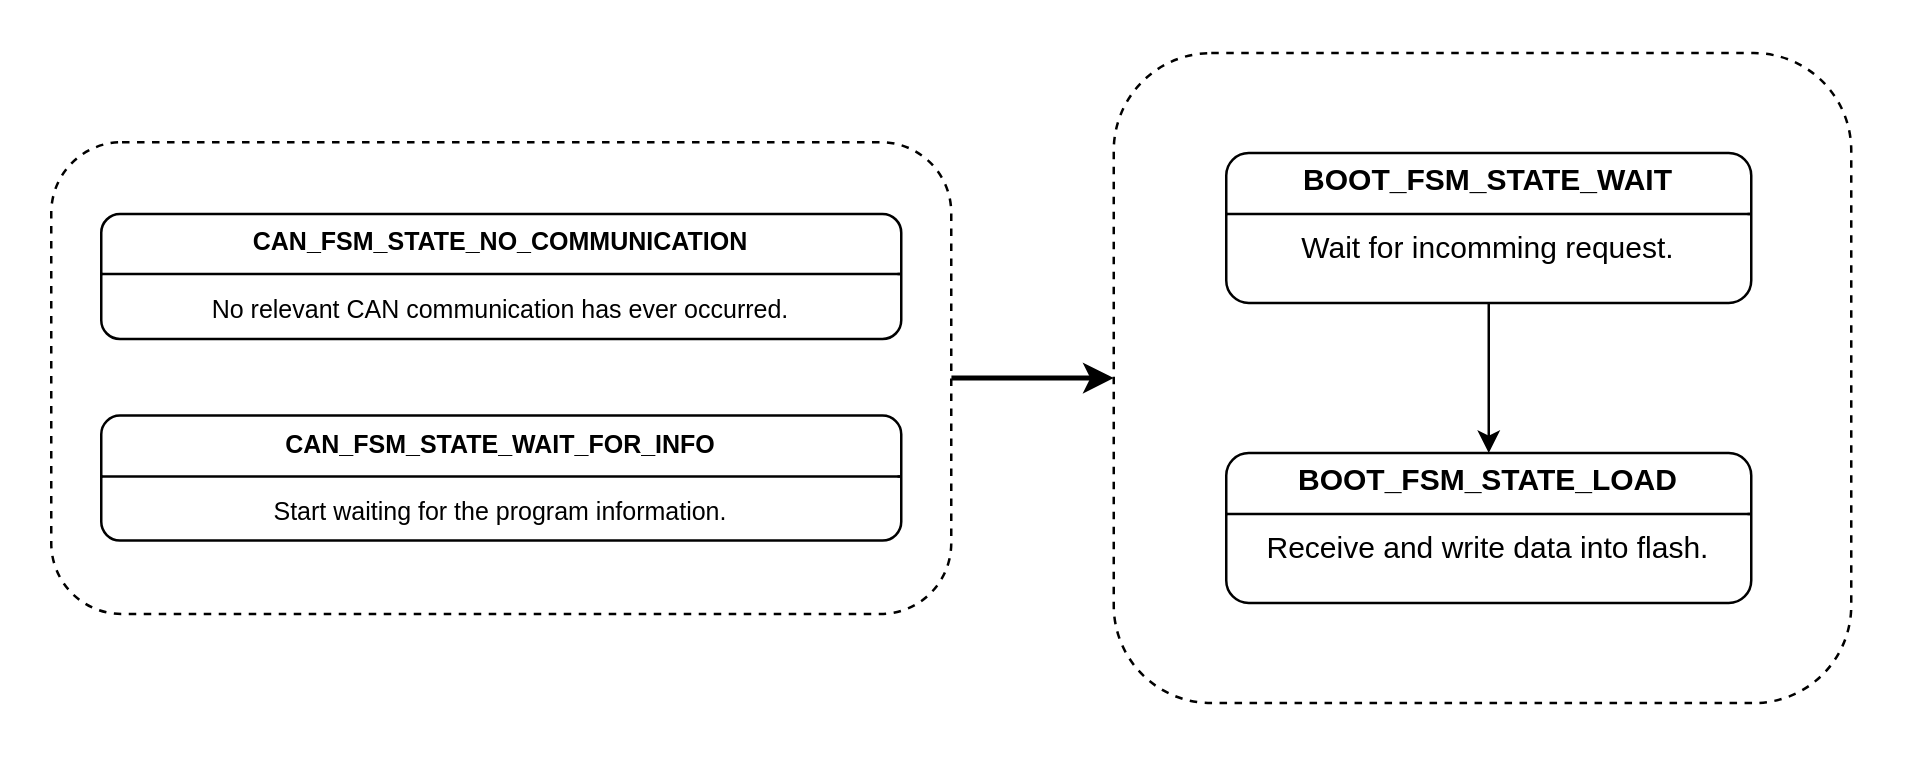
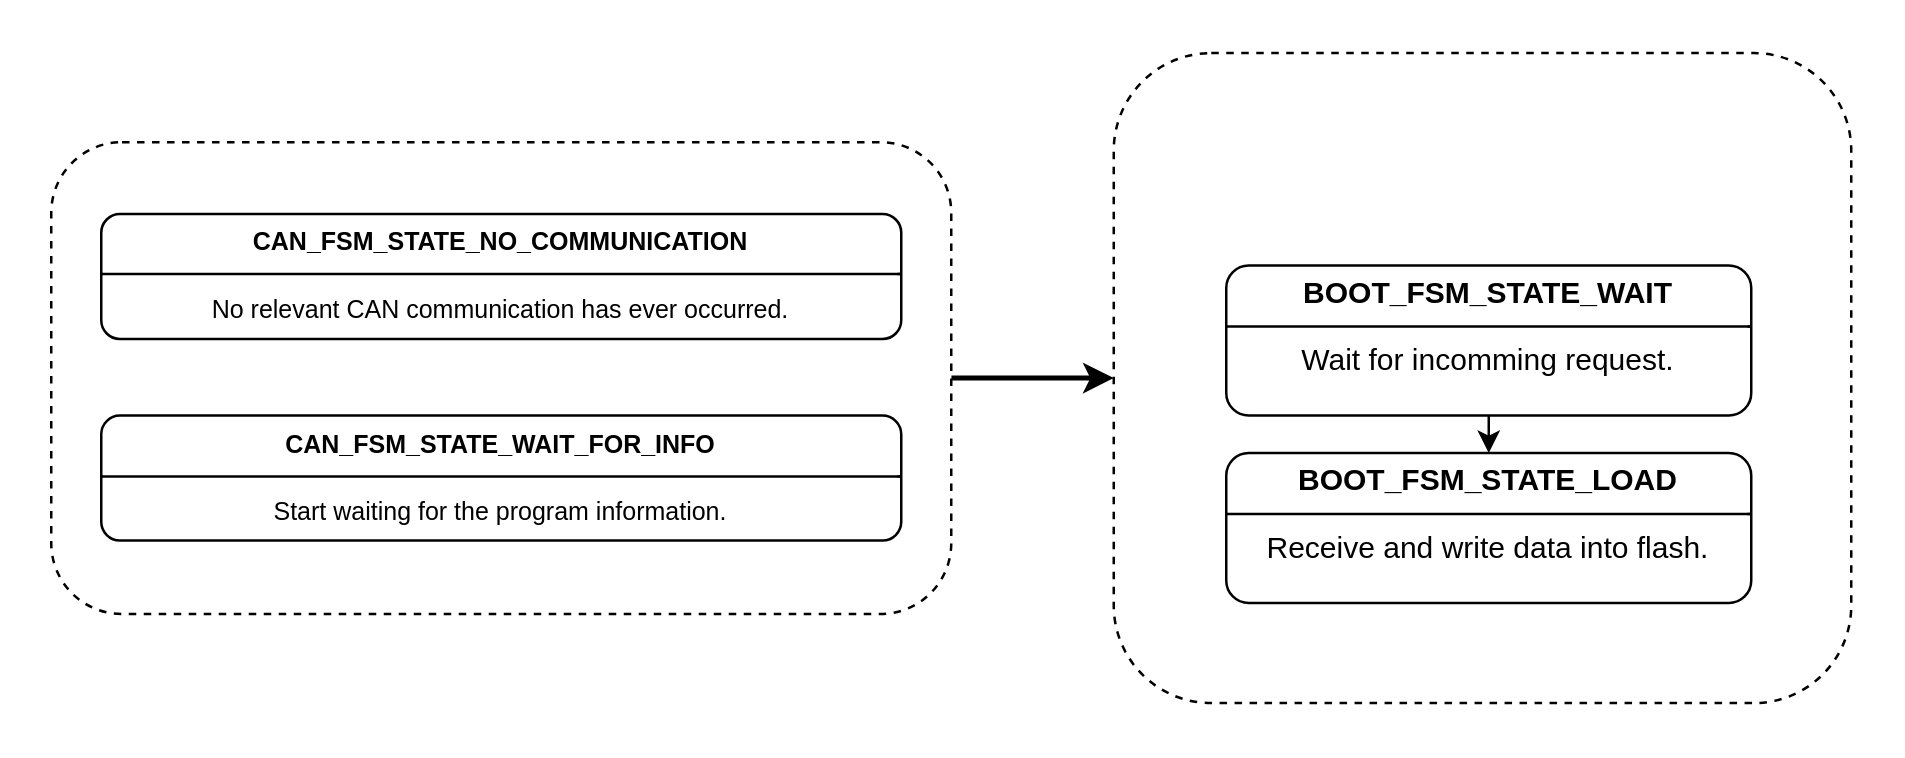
node "BOOT_FSM_STATE_WAIT Wait for incomming request.": moved (1489, 228) -> (1489, 340)
